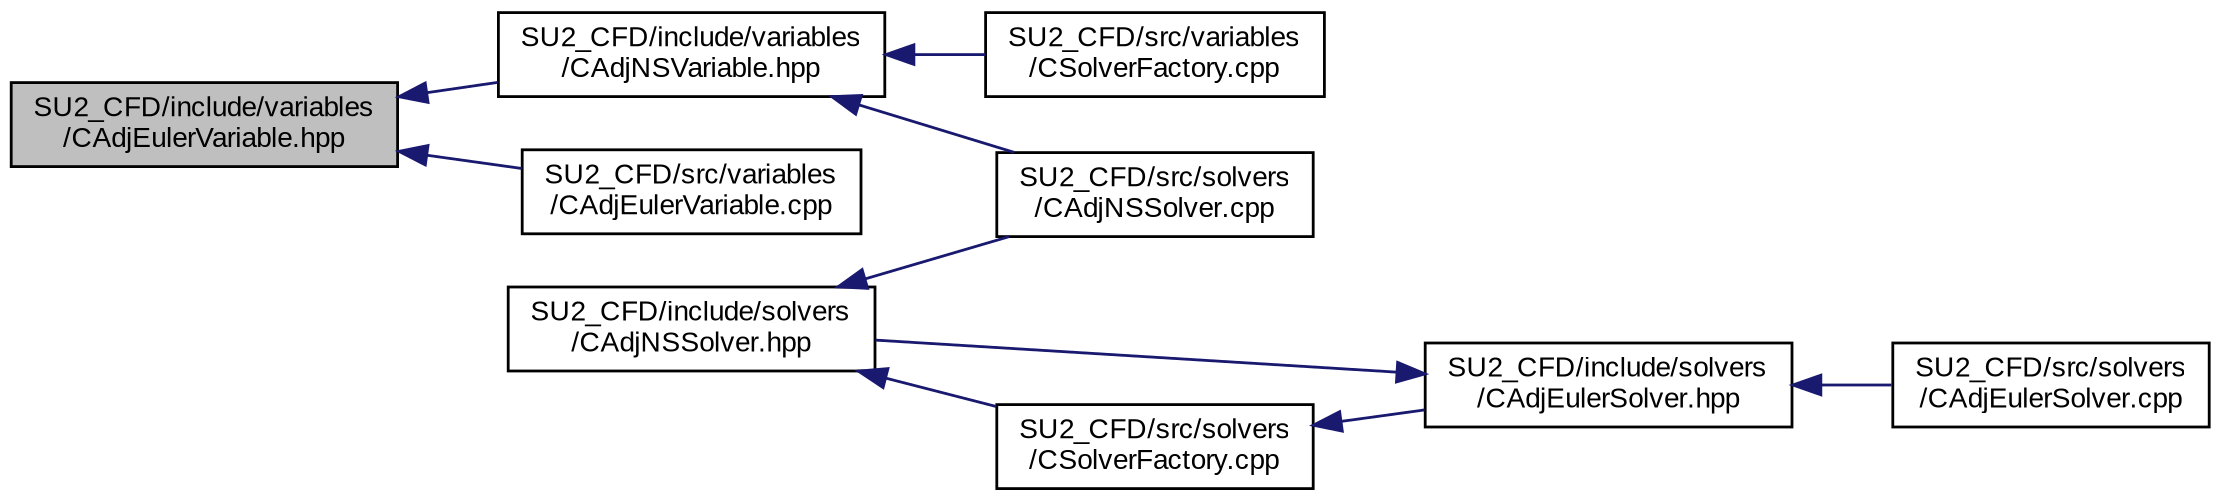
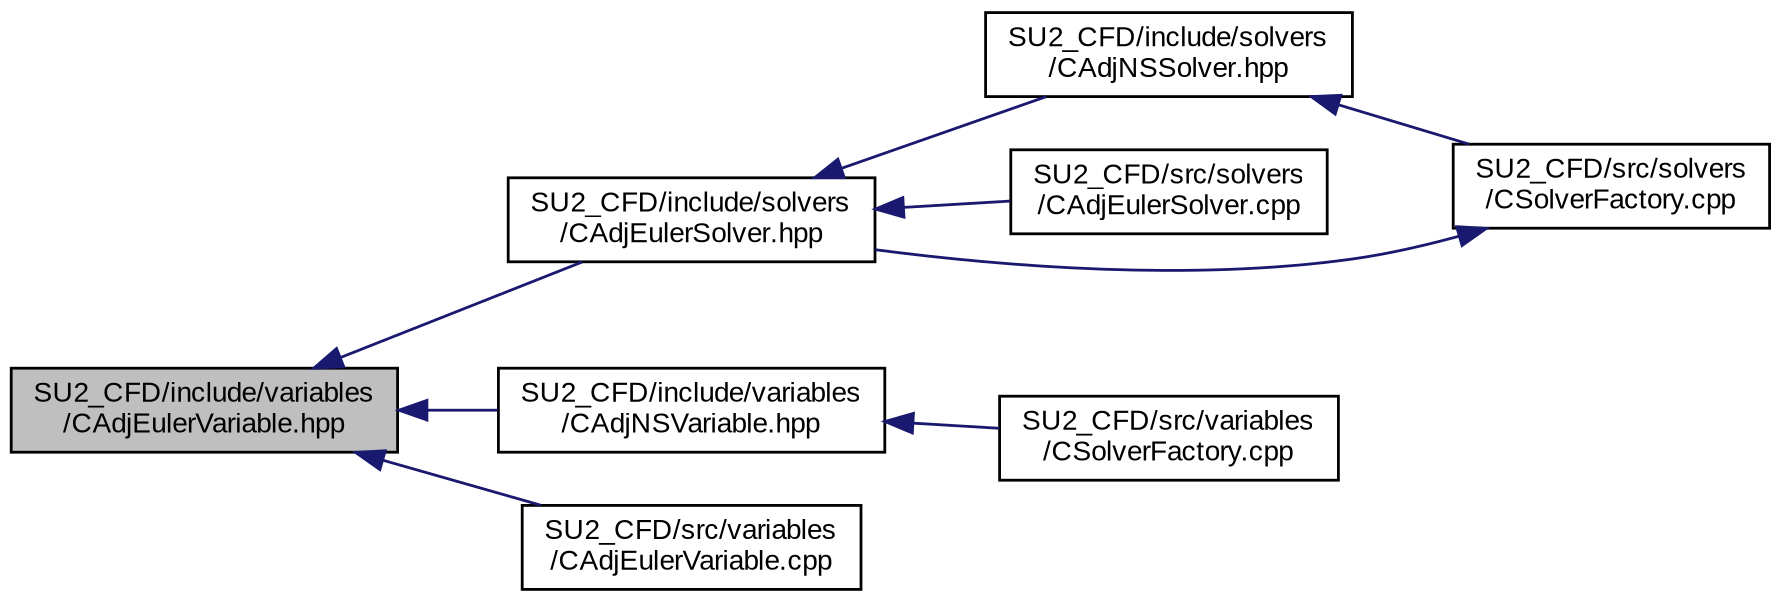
node "SU2_CFD/src/solvers /CAdjNSSolver.cpp": removed
edge "SU2_CFD/include/solvers /CAdjEulerSolver.hpp" -> "SU2_CFD/include/variables /CAdjEulerVariable.hpp": added
